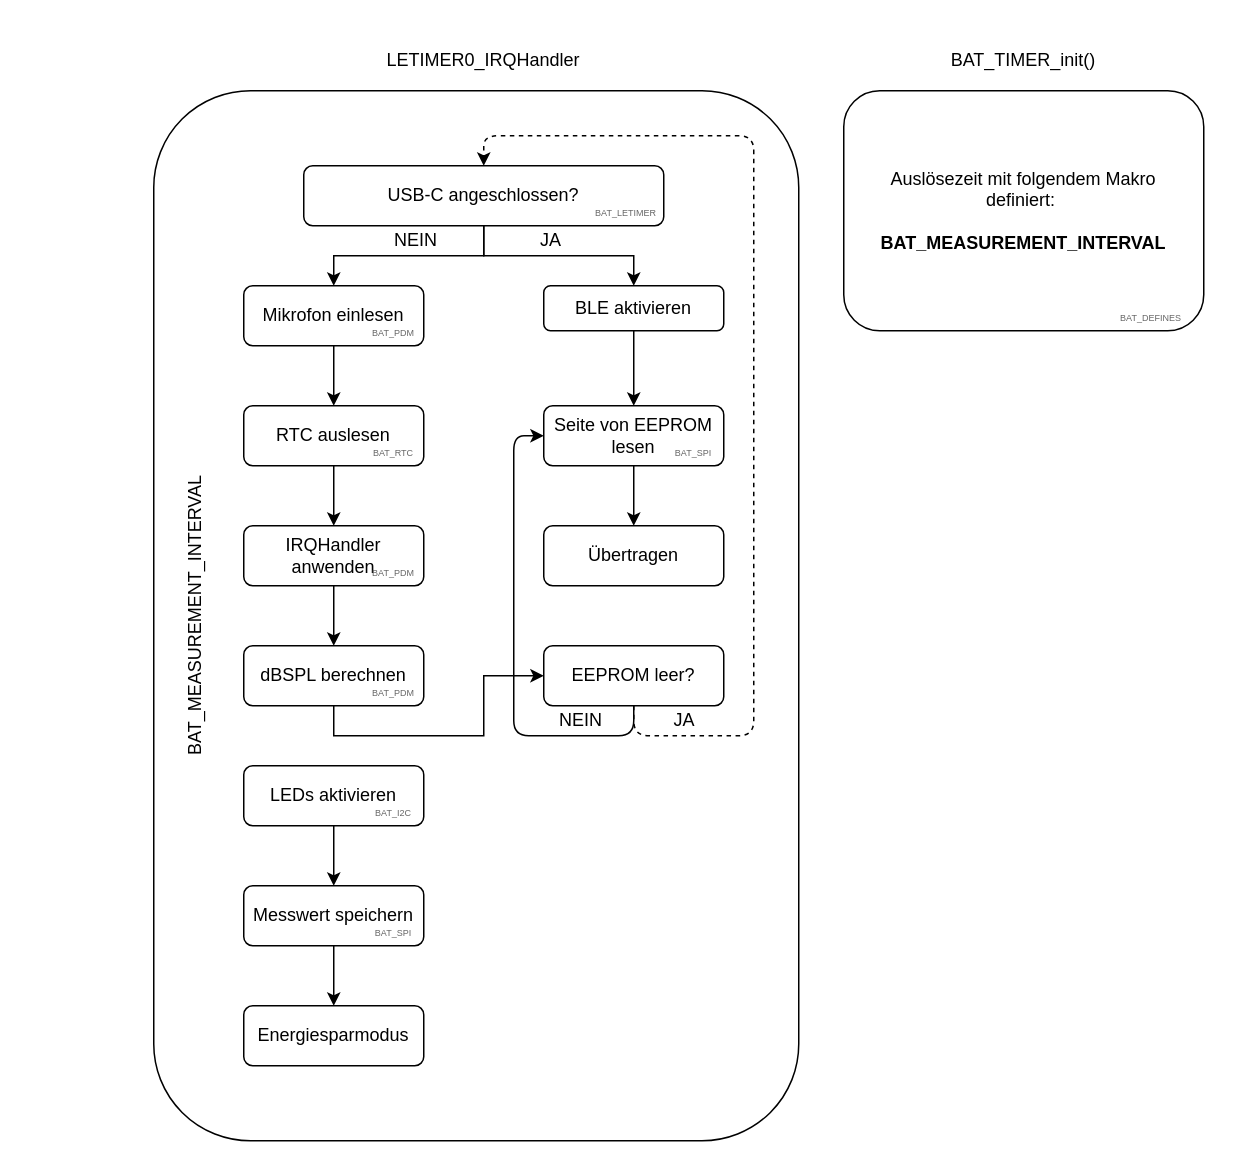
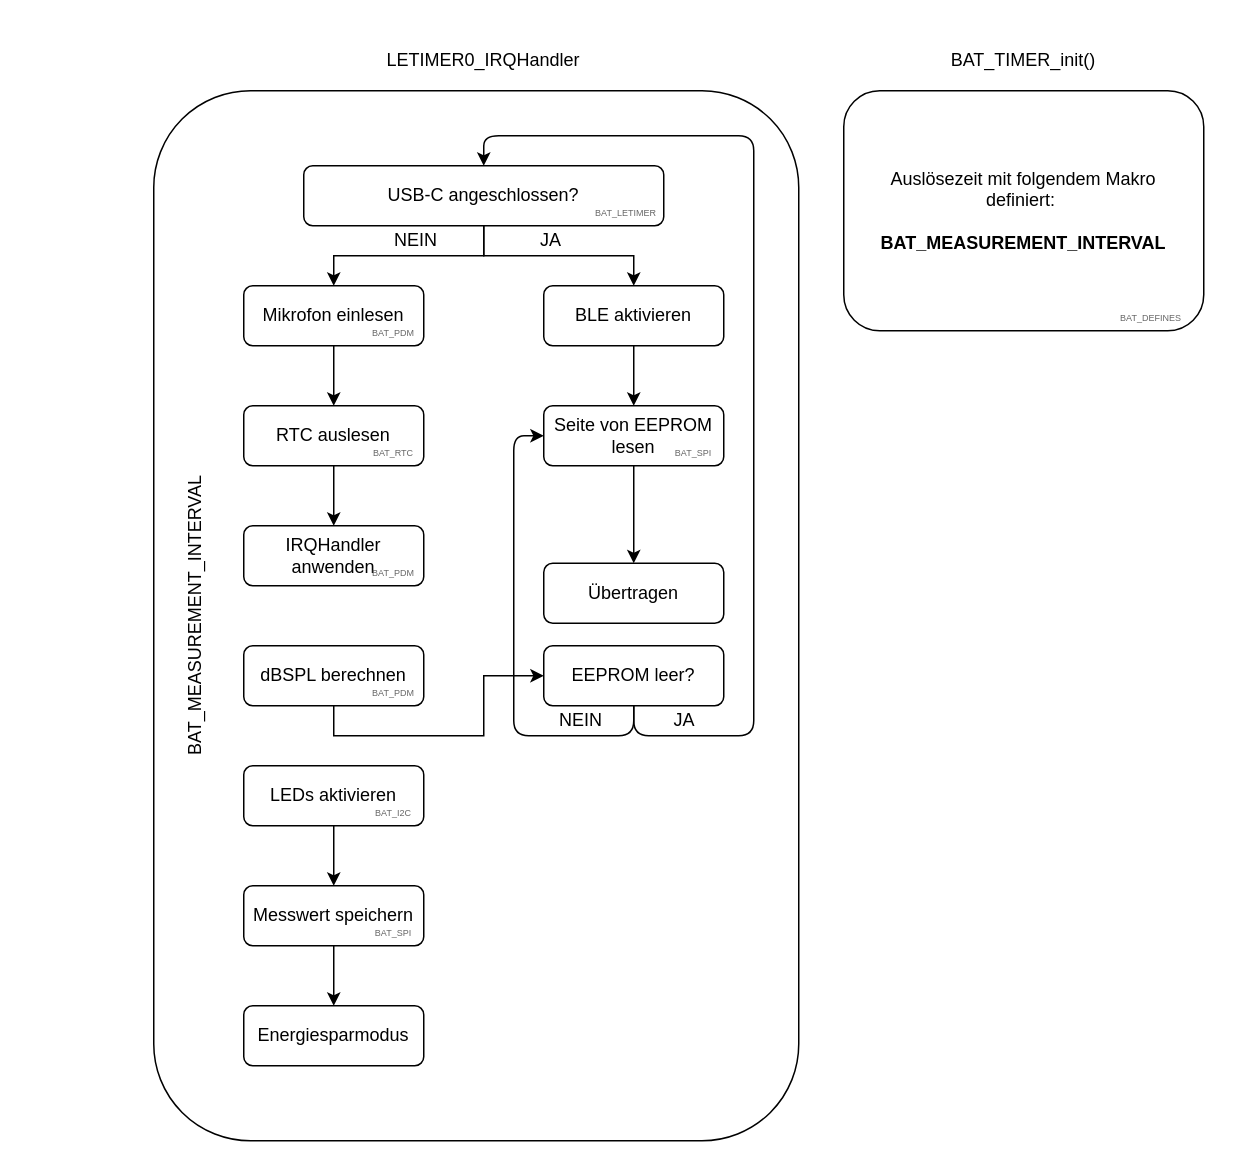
node "BLE aktivieren": size 180x45 -> 180x60
edge "EEPROM leer?" -> "USB-C angeschlossen?": style dashed -> solid
node "Übertragen": moved (634, 556) -> (634, 593)
edge "IRQHandler anwenden" -> "dBSPL berechnen": removed
